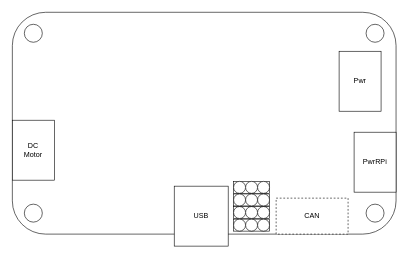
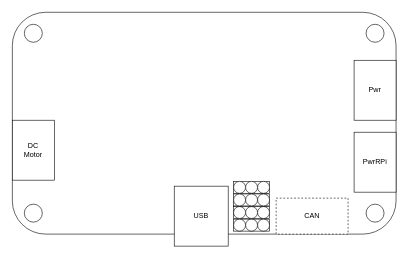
node "Pwr": moved (360, 81) -> (375, 90)
